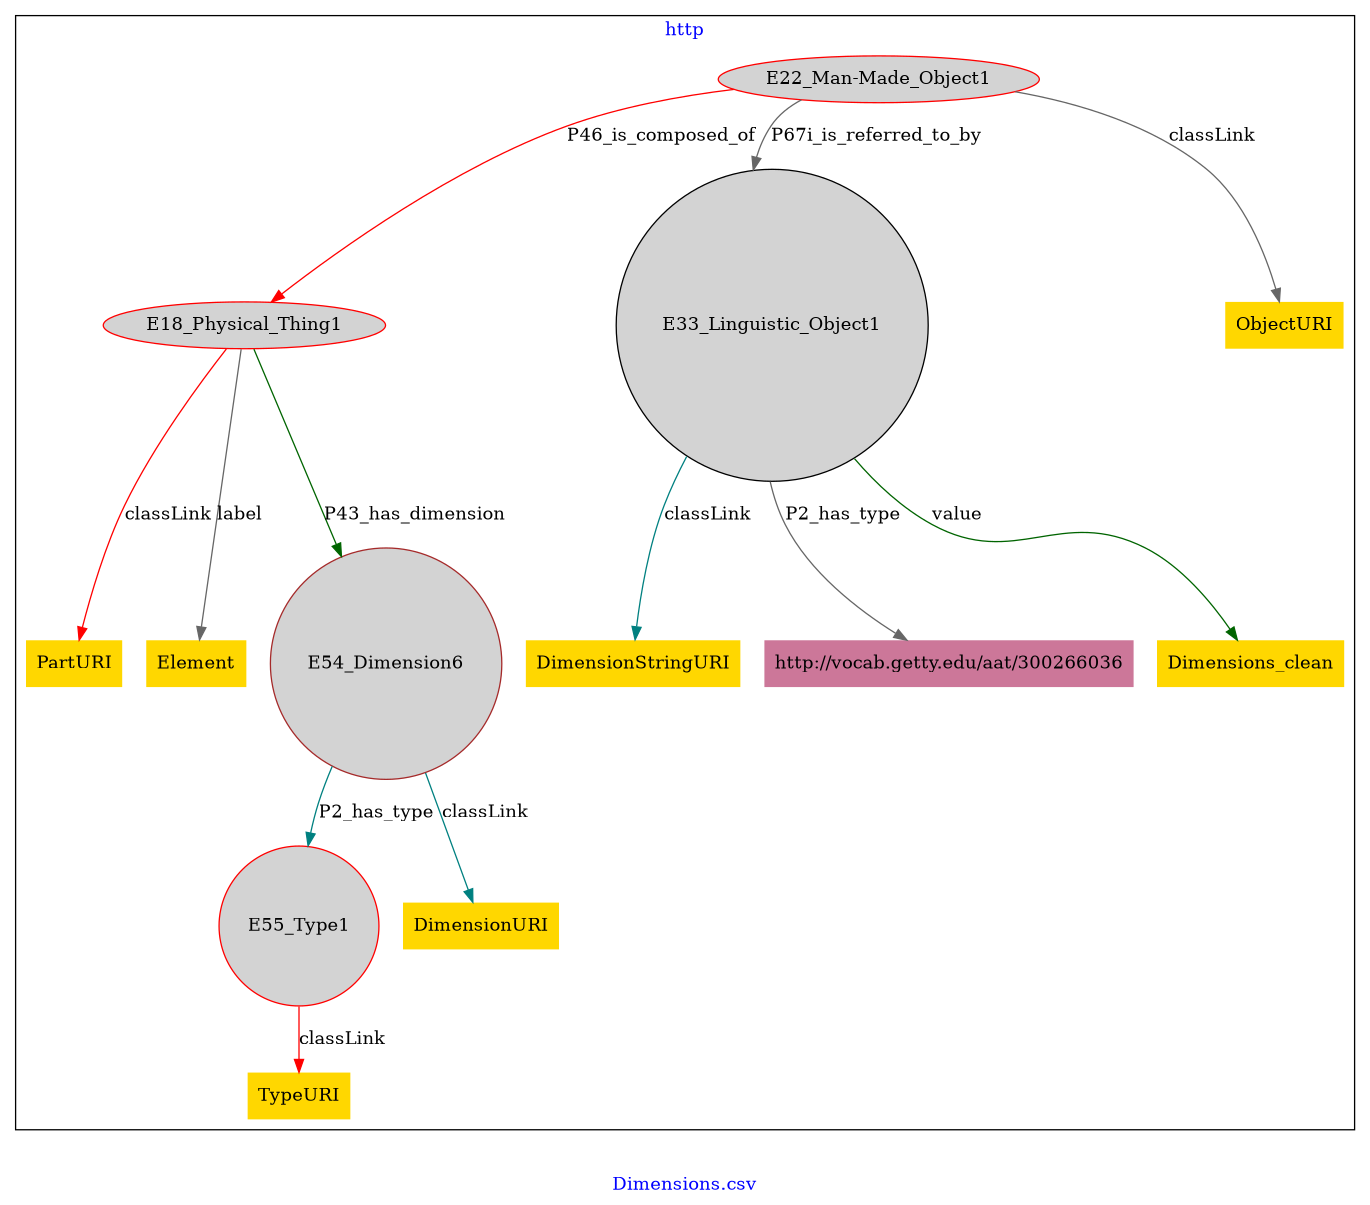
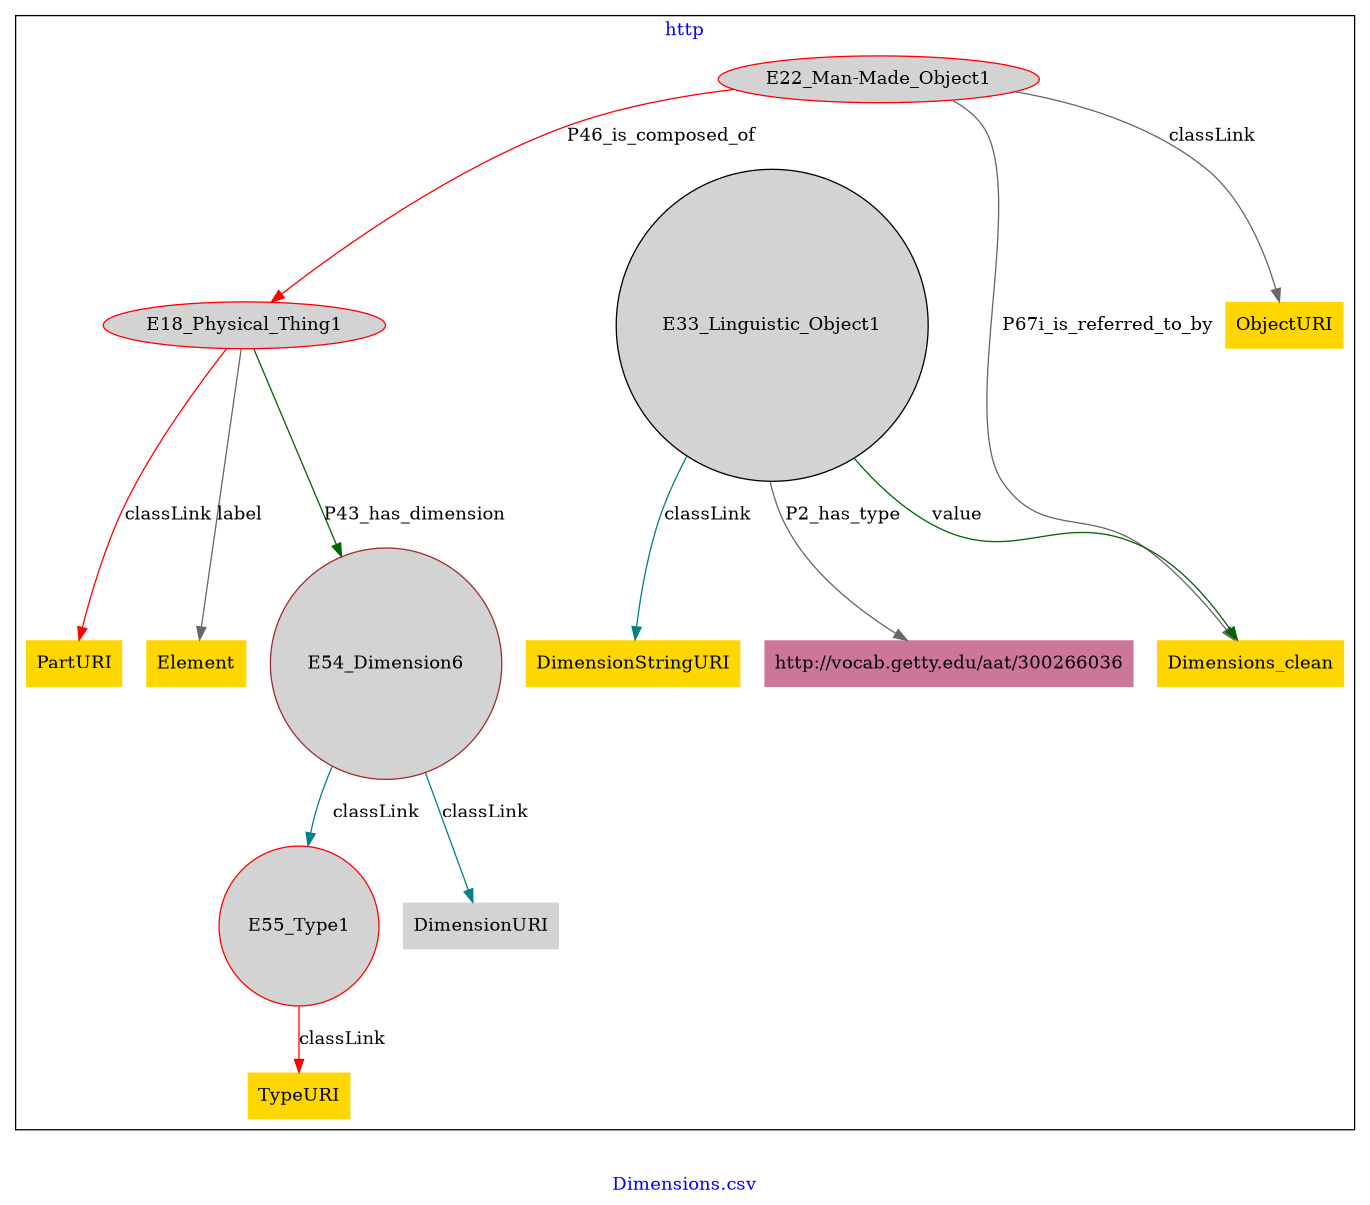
edge "E22_Man-Made_Object1" -> "E33_Linguistic_Object1": now "E22_Man-Made_Object1" -> "Dimensions_clean"
edge "E54_Dimension6" -> "E55_Type1": label "P2_has_type" -> "classLink"
node "DimensionURI": fillcolor gold -> lightgray
